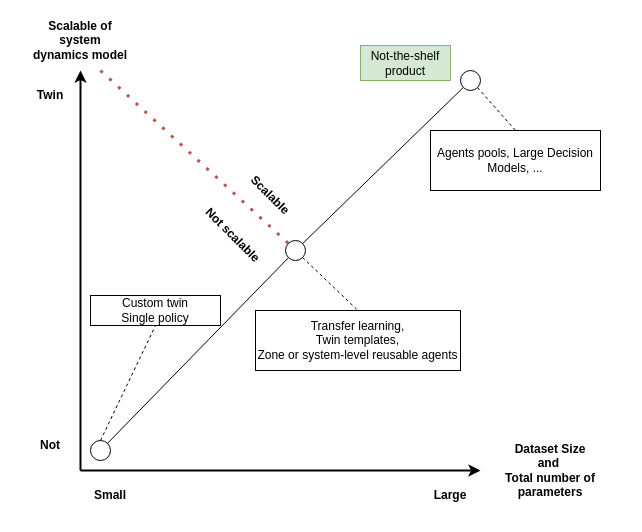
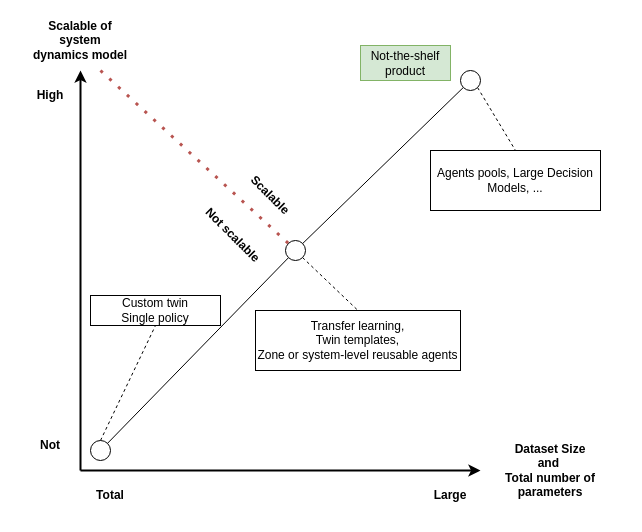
node "Twin": label "Twin" -> "High"
node "Agents pools, Large Decision Models, ...": moved (516, 161) -> (516, 181)
node "Small": label "Small" -> "Total"
